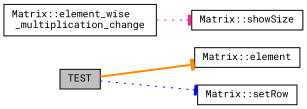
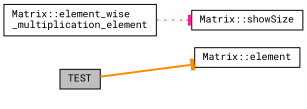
node "Matrix::element_wise _multiplication_change": label "Matrix::element_wise _multiplication_change" -> "Matrix::element_wise _multiplication_element"
node "Matrix::setRow": removed
